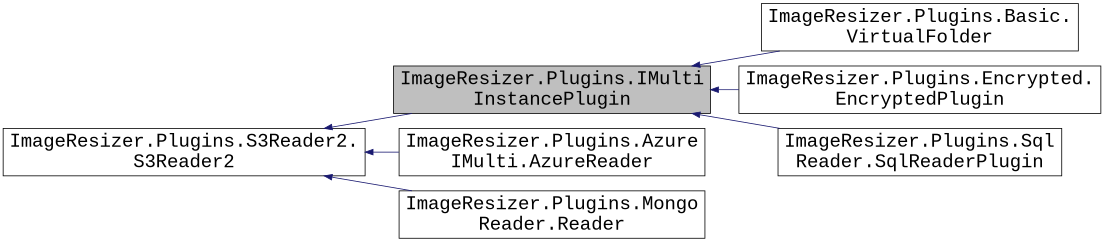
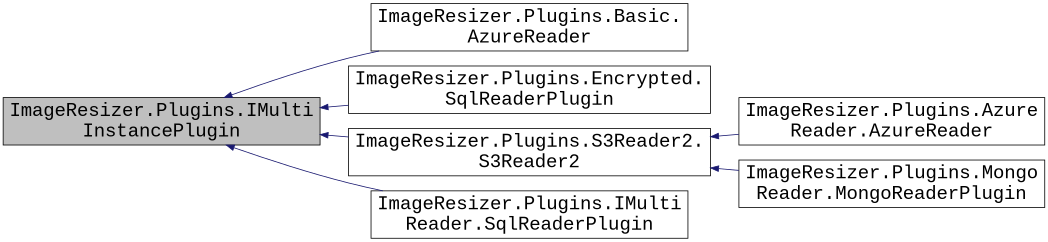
node "ImageResizer.Plugins.Basic. VirtualFolder": label "ImageResizer.Plugins.Basic. VirtualFolder" -> "ImageResizer.Plugins.Basic. AzureReader"
node "ImageResizer.Plugins.Encrypted. EncryptedPlugin": label "ImageResizer.Plugins.Encrypted. EncryptedPlugin" -> "ImageResizer.Plugins.Encrypted. SqlReaderPlugin"
edge "ImageResizer.Plugins.IMulti InstancePlugin" -> "ImageResizer.Plugins.S3Reader2. S3Reader2": reversed
node "ImageResizer.Plugins.Azure IMulti.AzureReader": label "ImageResizer.Plugins.Azure IMulti.AzureReader" -> "ImageResizer.Plugins.Azure Reader.AzureReader"
node "ImageResizer.Plugins.Sql Reader.SqlReaderPlugin": label "ImageResizer.Plugins.Sql Reader.SqlReaderPlugin" -> "ImageResizer.Plugins.IMulti Reader.SqlReaderPlugin"
node "ImageResizer.Plugins.Mongo Reader.Reader": label "ImageResizer.Plugins.Mongo Reader.Reader" -> "ImageResizer.Plugins.Mongo Reader.MongoReaderPlugin"
